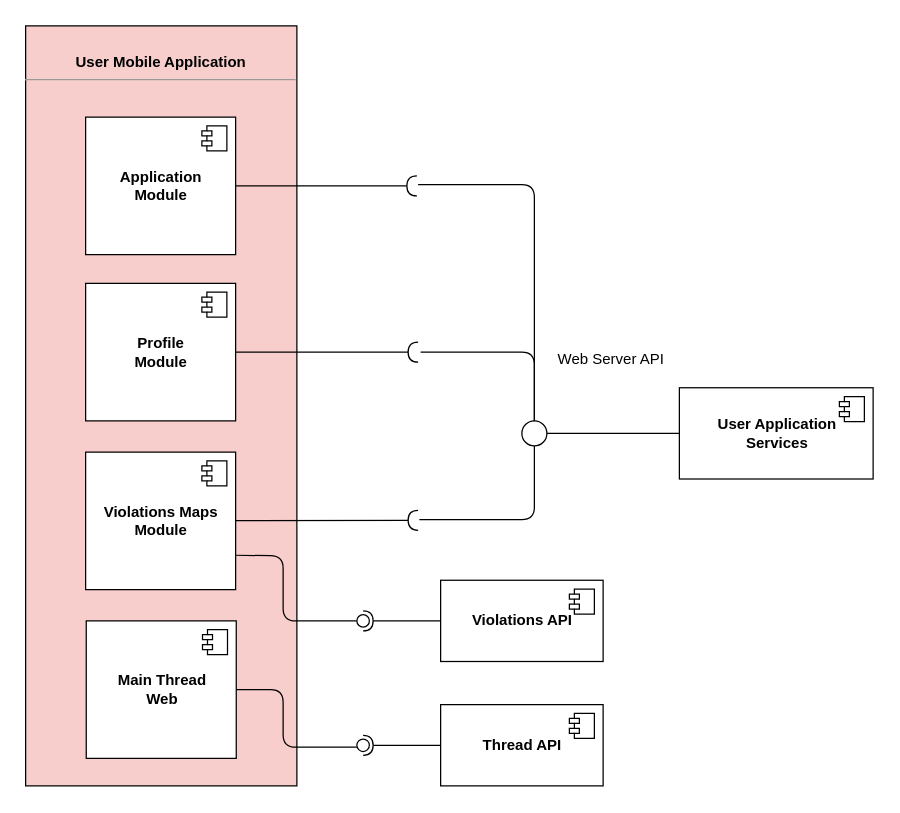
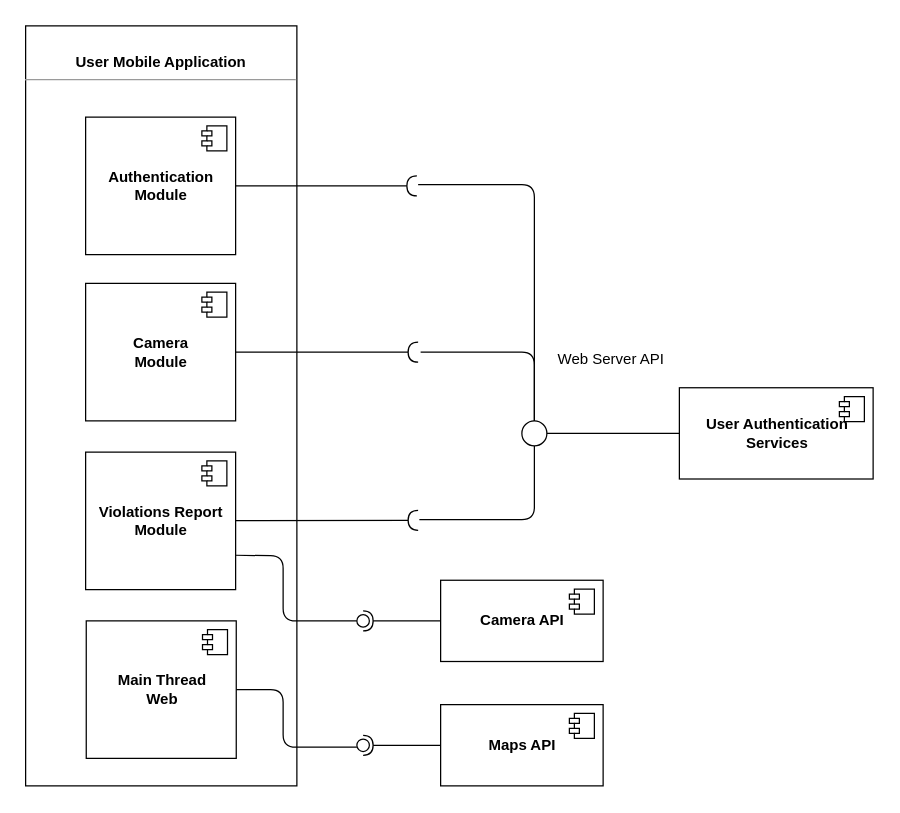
node "User Mobile Application": fillcolor #f8cecc -> #ffffff
node "Application Module": label "Application Module" -> "Authentication Module"
node "Profile Module": label "Profile Module" -> "Camera Module"
node "User Application Services": label "User Application Services" -> "User Authentication Services"
node "Violations Maps Module": label "Violations Maps Module" -> "Violations Report Module"
node "Violations API": label "Violations API" -> "Camera API"
node "Thread API": label "Thread API" -> "Maps API"
